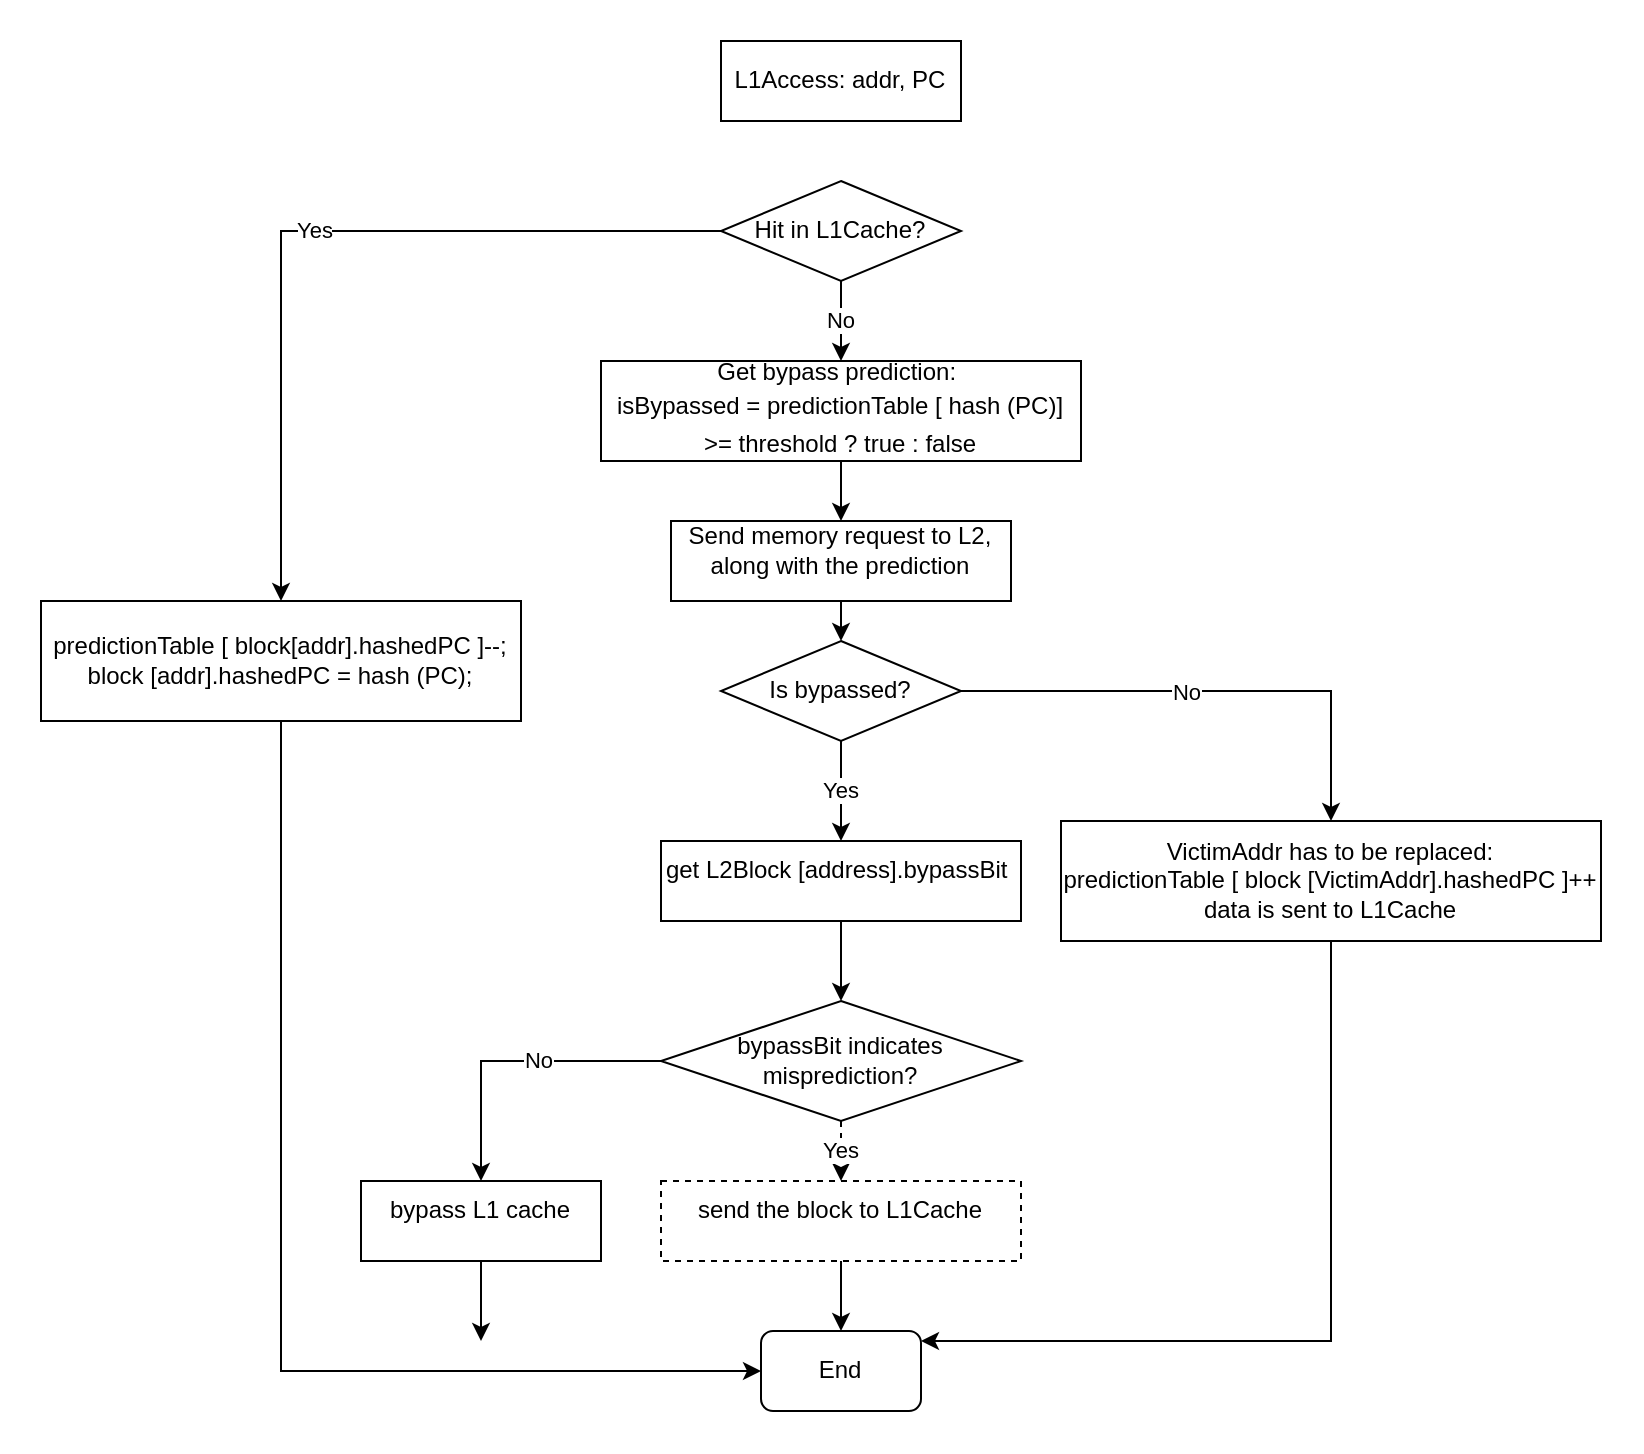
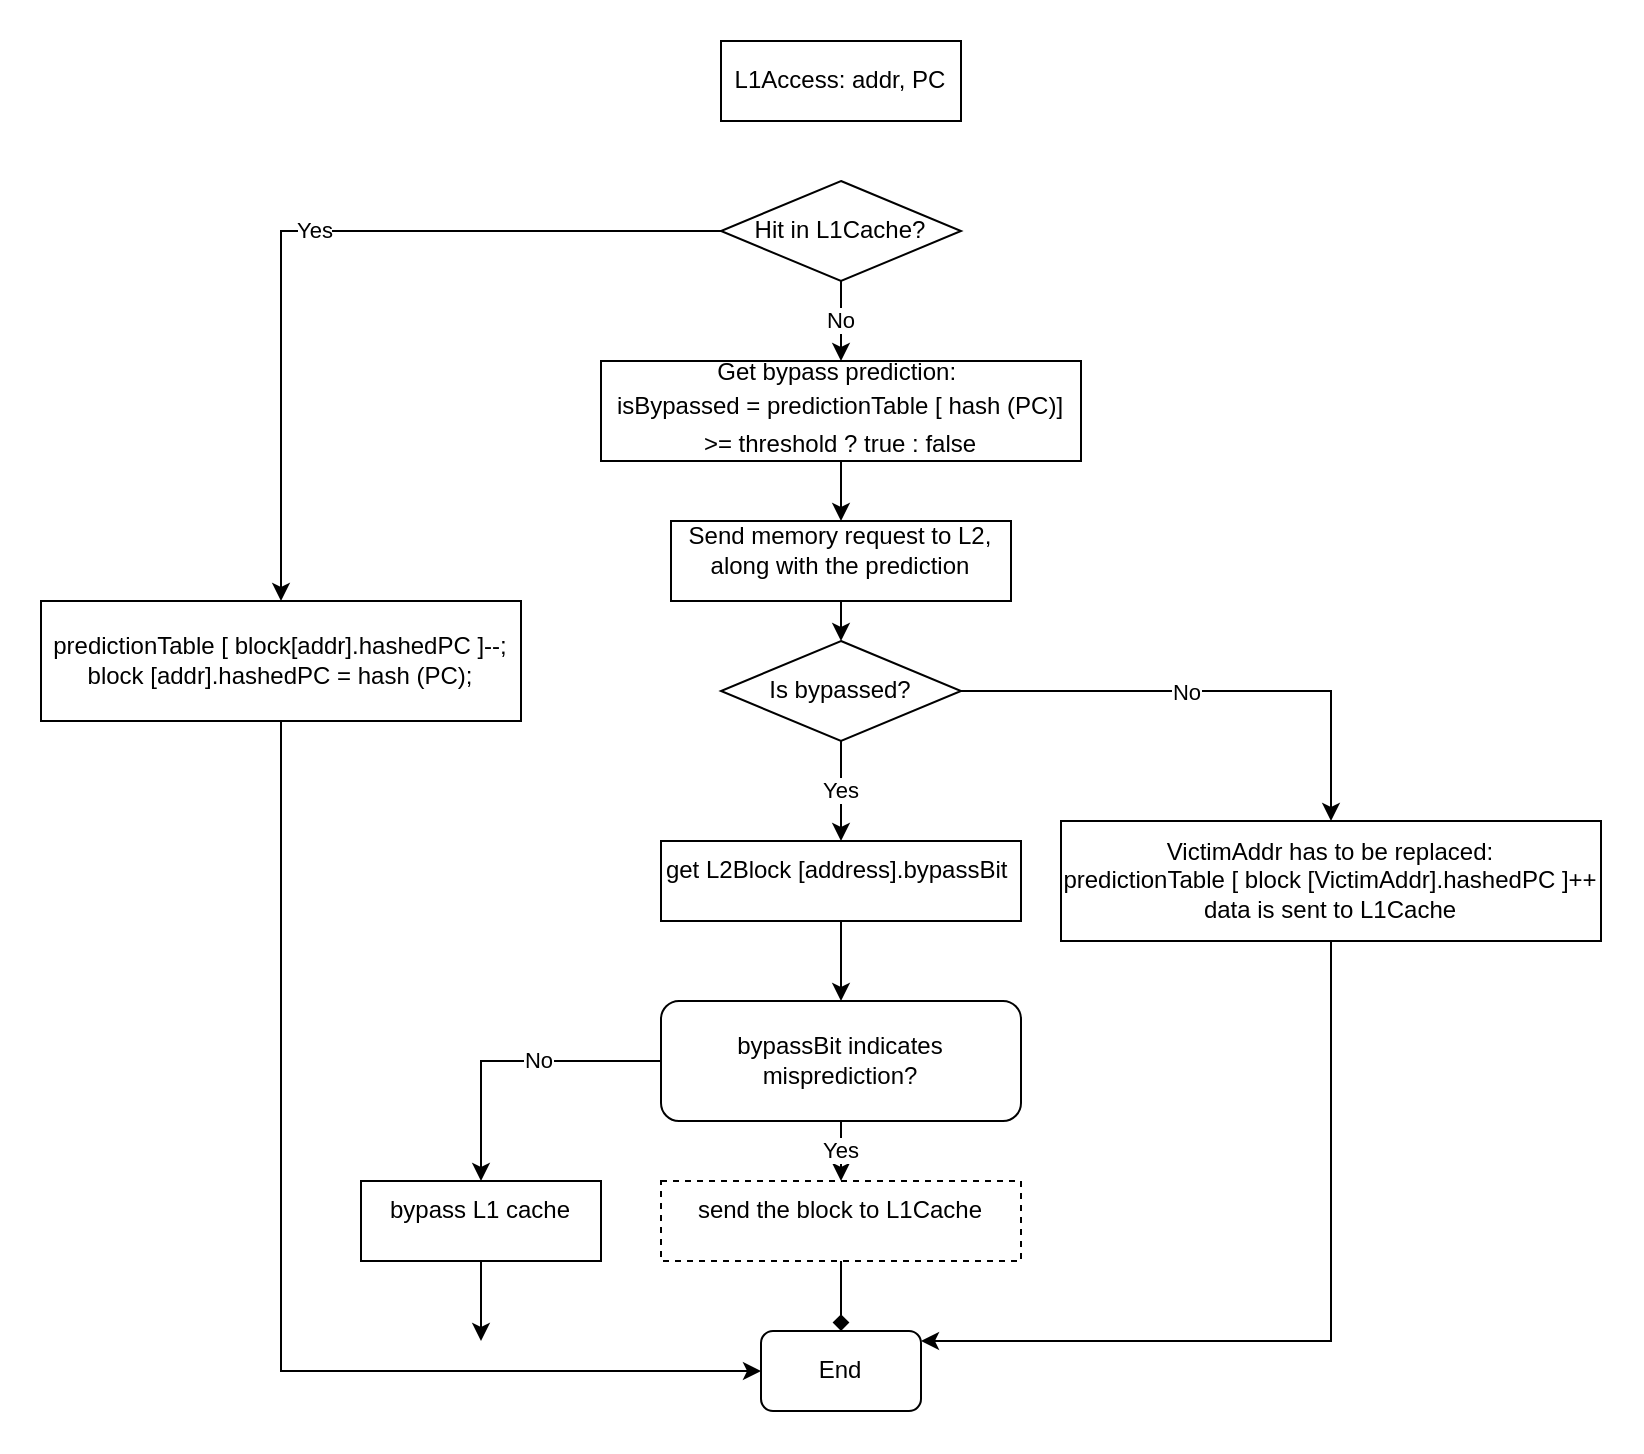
node "bypassBit indicates misprediction?": shape diamond -> rounded rectangle
edge "bypassBit indicates misprediction?" -> "send the block to L1Cache": style dashed -> solid
edge "send the block to L1Cache" -> "End": arrowhead classic -> diamond
